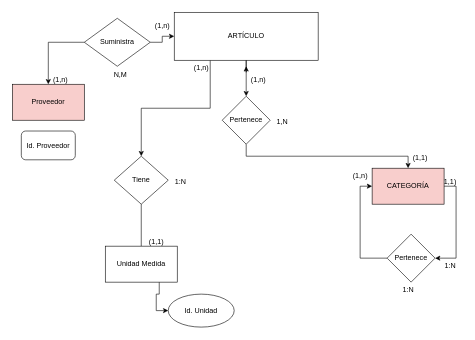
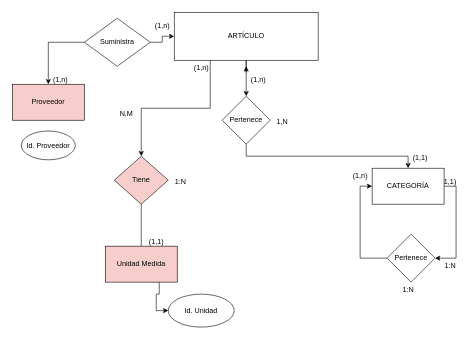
node "N,M": moved (120, 75) -> (126, 114)
node "Id. Proveedor": shape rounded rectangle -> ellipse
node "Tiene": fillcolor #ffffff -> #f8cecc
node "CATEGORÍA": fillcolor #f8cecc -> #ffffff
node "Unidad Medida": fillcolor #ffffff -> #f8cecc
